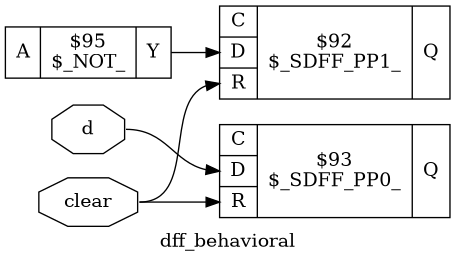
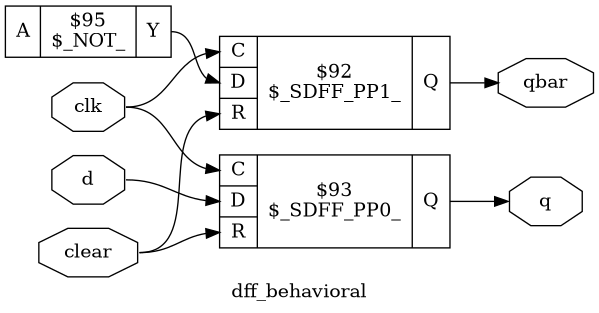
node "qbar": added
node "clk": added
node "q": added
